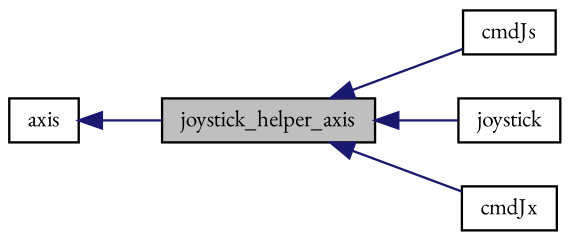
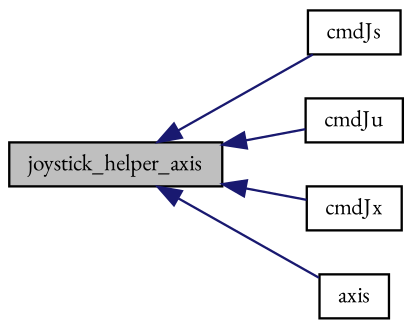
edge "joystick_helper_axis" -> "axis": reversed
node "joystick": label "joystick" -> "cmdJu"
